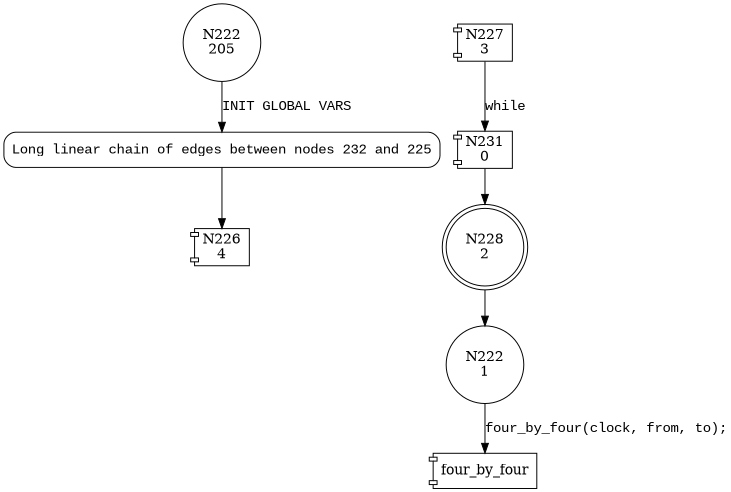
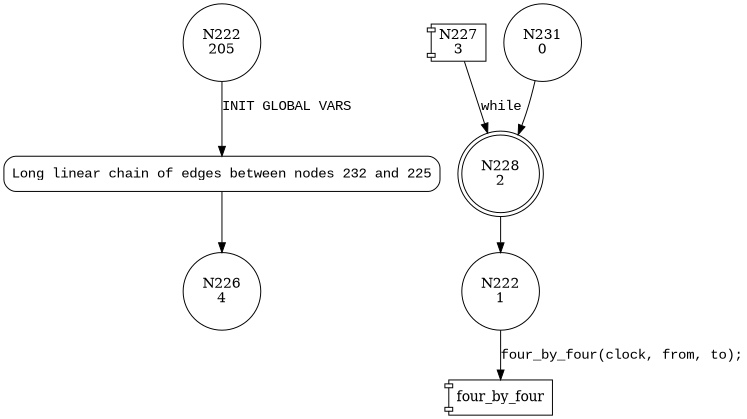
edge "N227 3" -> "N231 0": now "N227 3" -> "N228 2"
node "N231 0": shape component -> circle
node "N226 4": shape component -> circle
